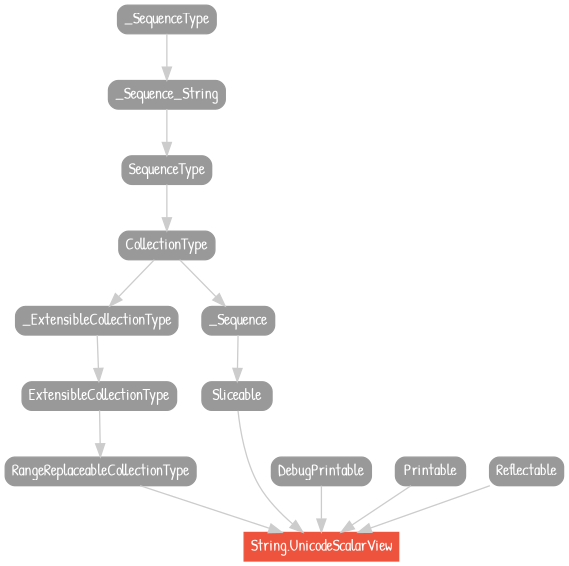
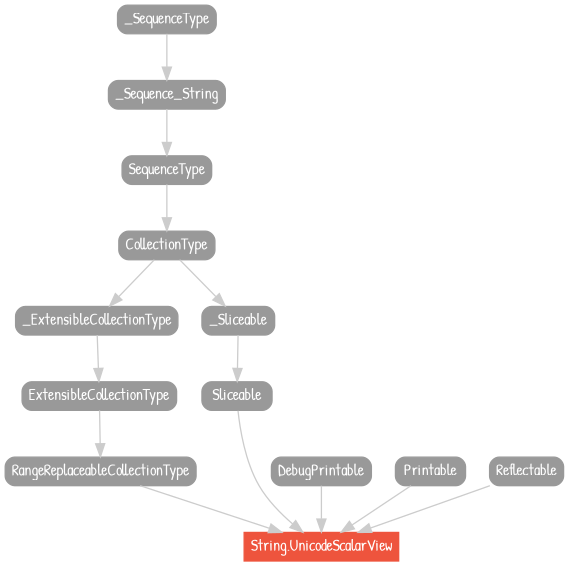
node "_Sequence": label "_Sequence" -> "_Sliceable"
